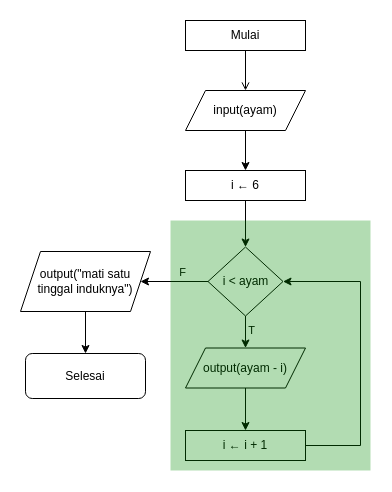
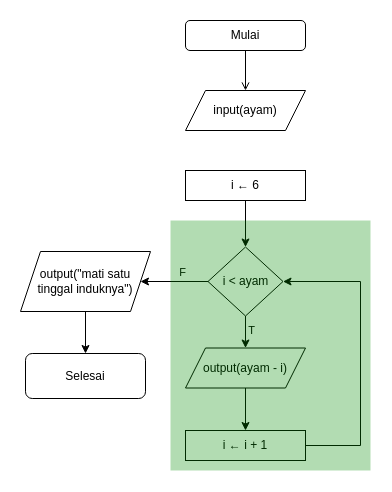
node "Mulai": shape rectangle -> rounded rectangle
edge "input(ayam)" -> "i ← 6": removed
